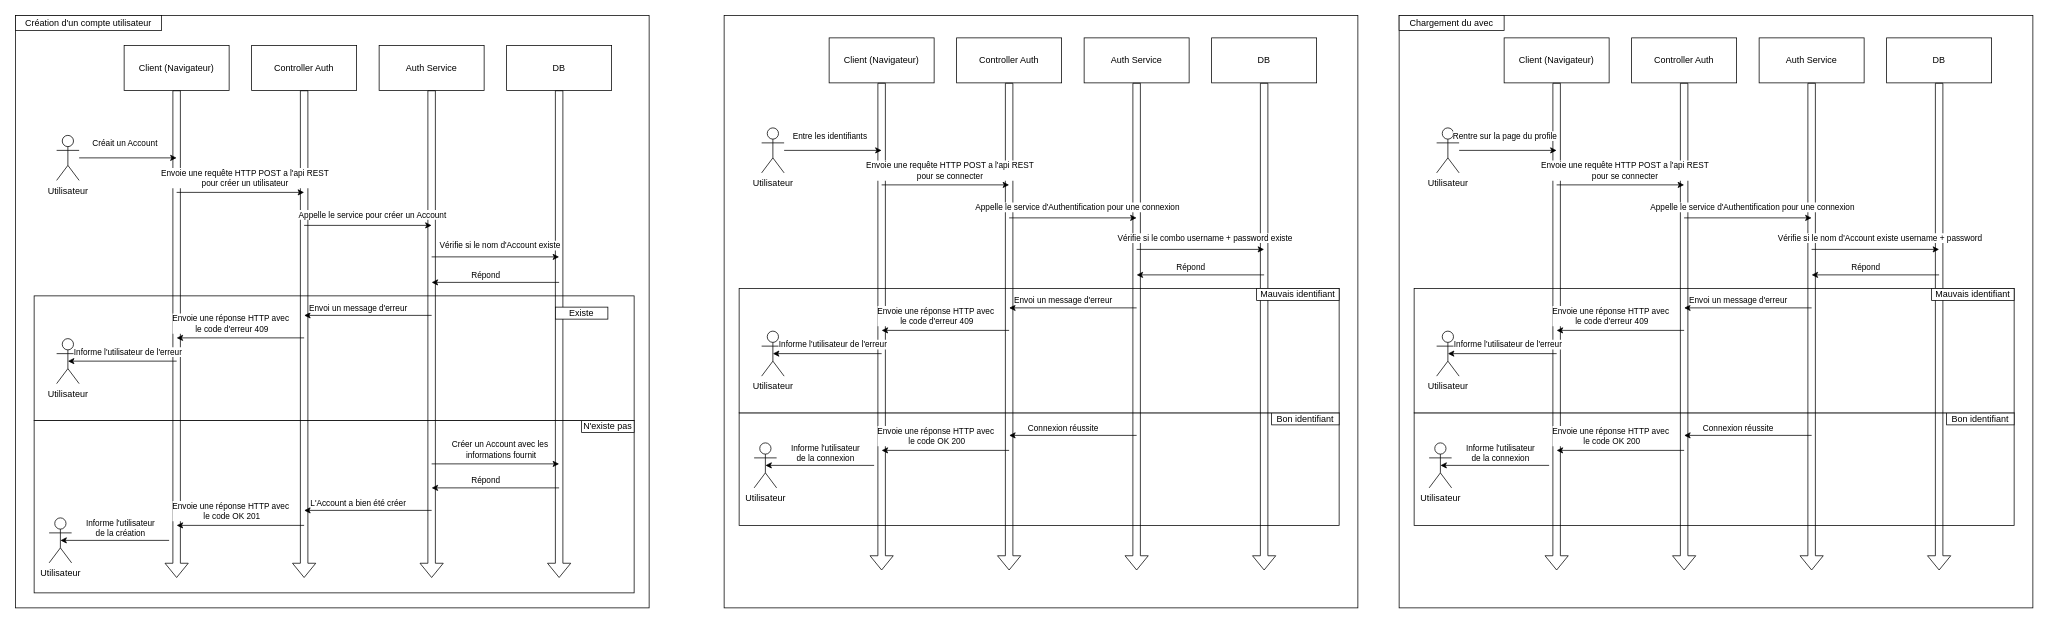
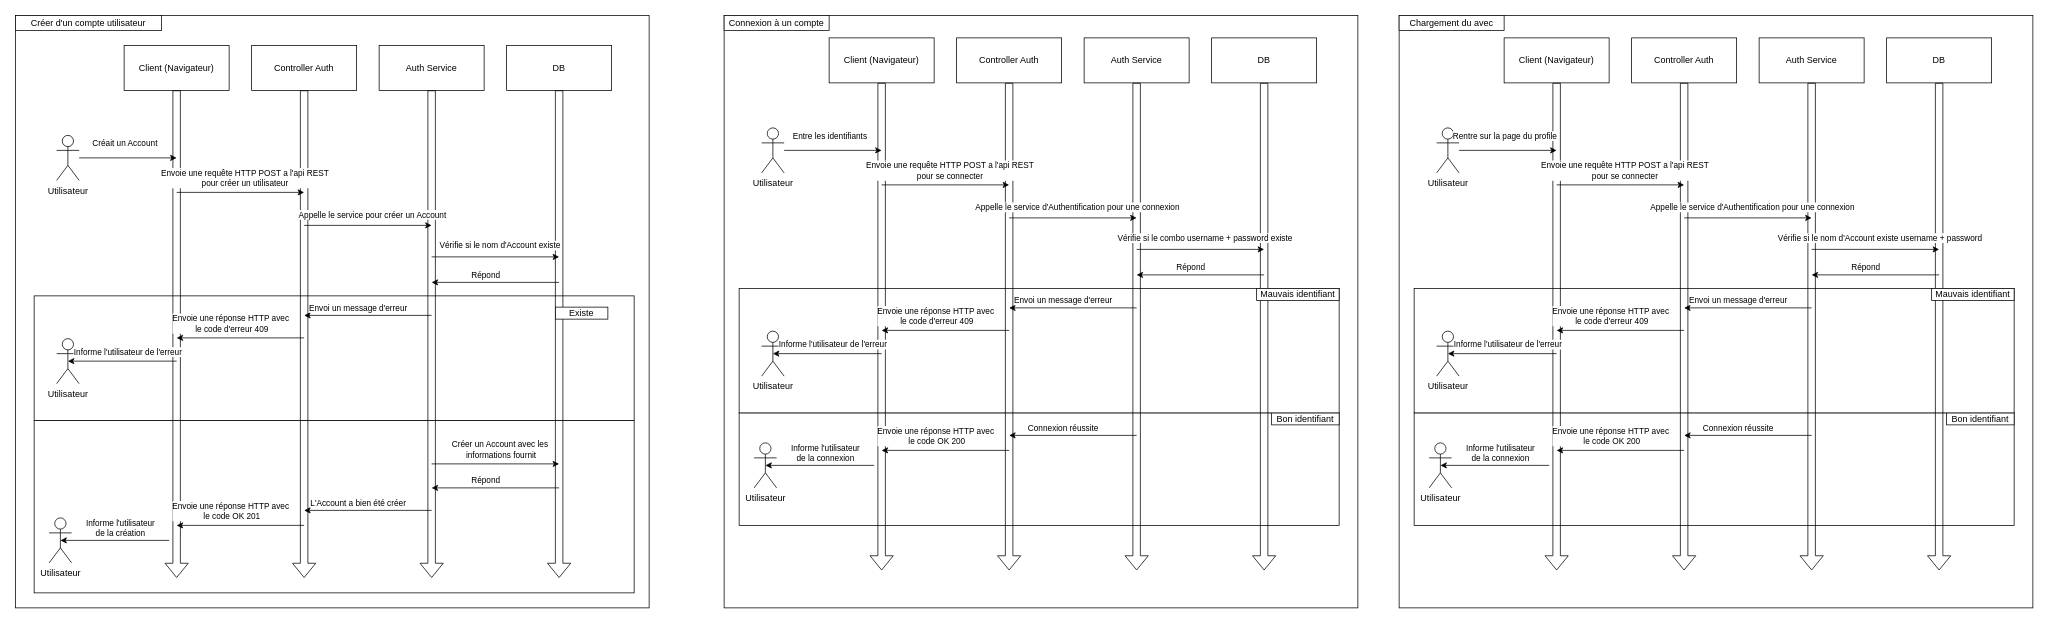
node "Création d'un compte utilisateur": label "Création d'un compte utilisateur" -> "Créer d'un compte utilisateur"
node "Connexion à un compte": added
node "N'existe pas": removed
